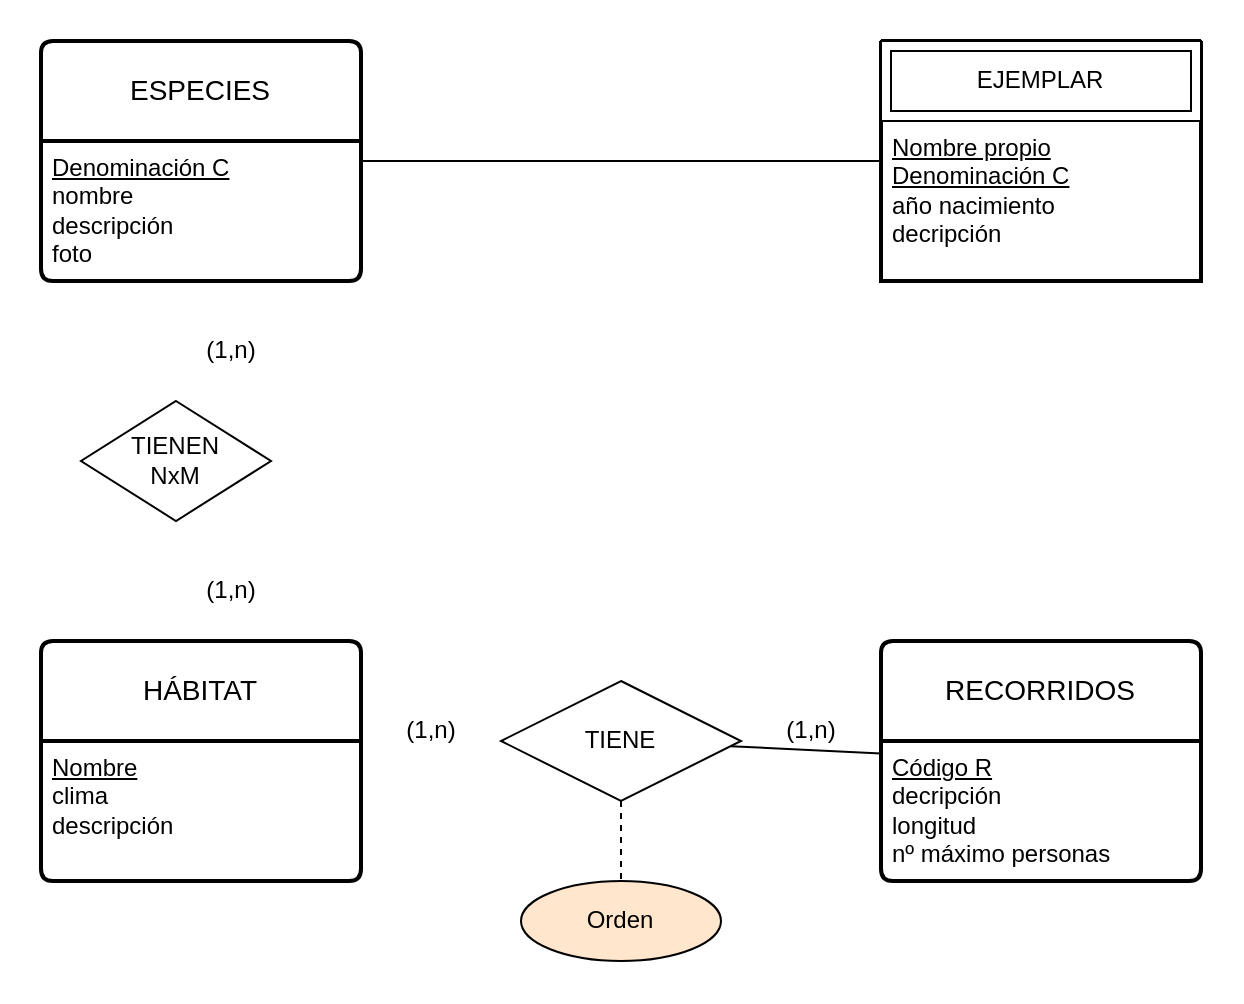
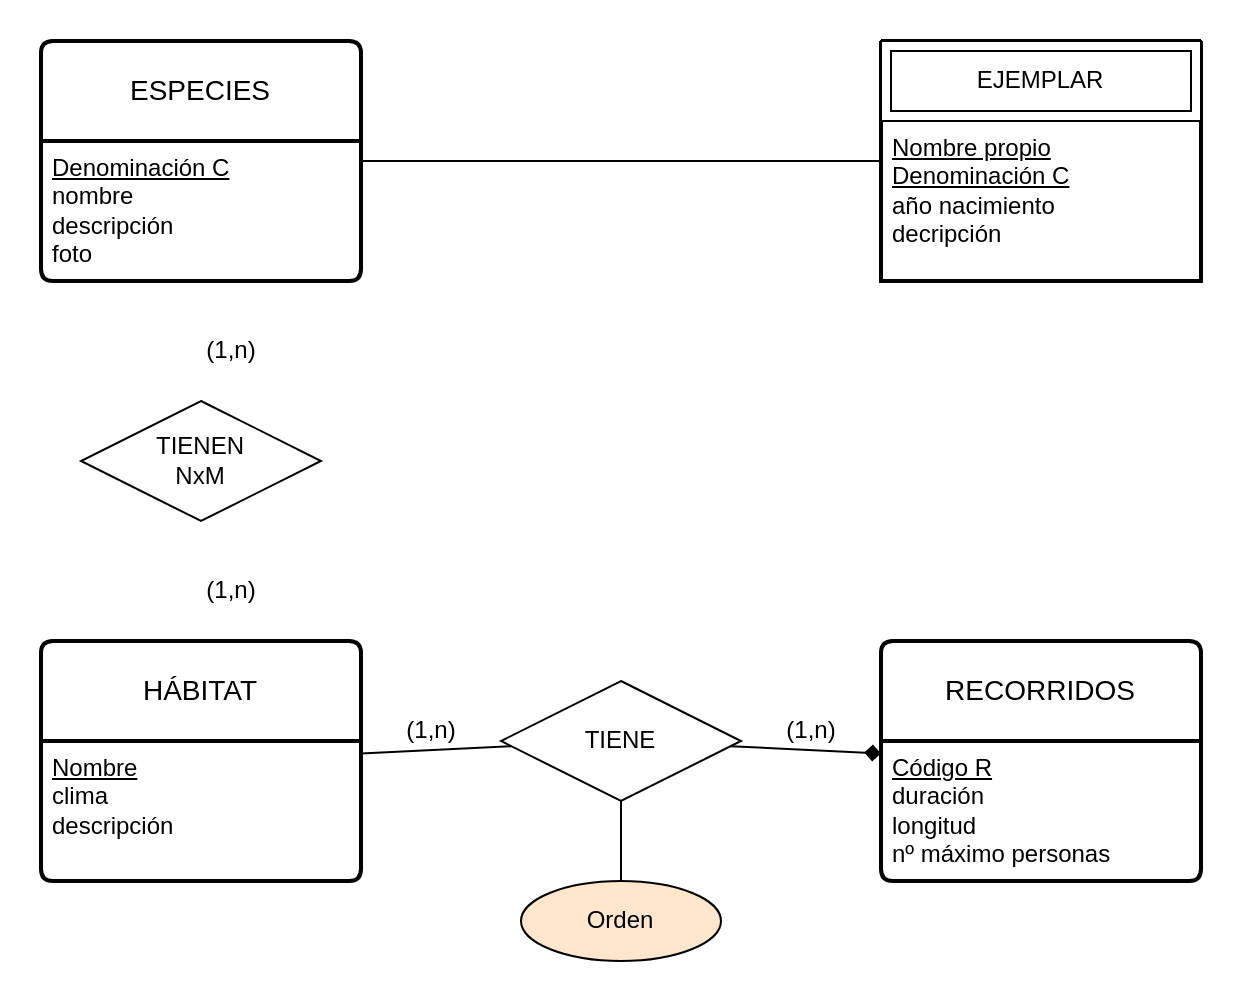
node "TIENEN NxM": size 190x120 -> 240x120
edge "TIENE" -- "HÁBITAT": added
edge "TIENE" -- "RECORRIDOS": arrowhead none -> diamond
node "Código R decripción longitud nº máximo personas": label "Código R decripción longitud nº máximo personas" -> "Código R duración longitud nº máximo personas"
edge "TIENE" -- "Orden": style dashed -> solid
